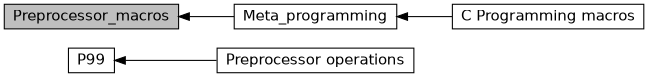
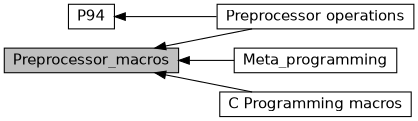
edge "C Programming macros" -> "Meta_programming": now "C Programming macros" -> "Preprocessor_macros"
edge "Preprocessor operations" -> "Preprocessor_macros": added
node "P99": label "P99" -> "P94"
